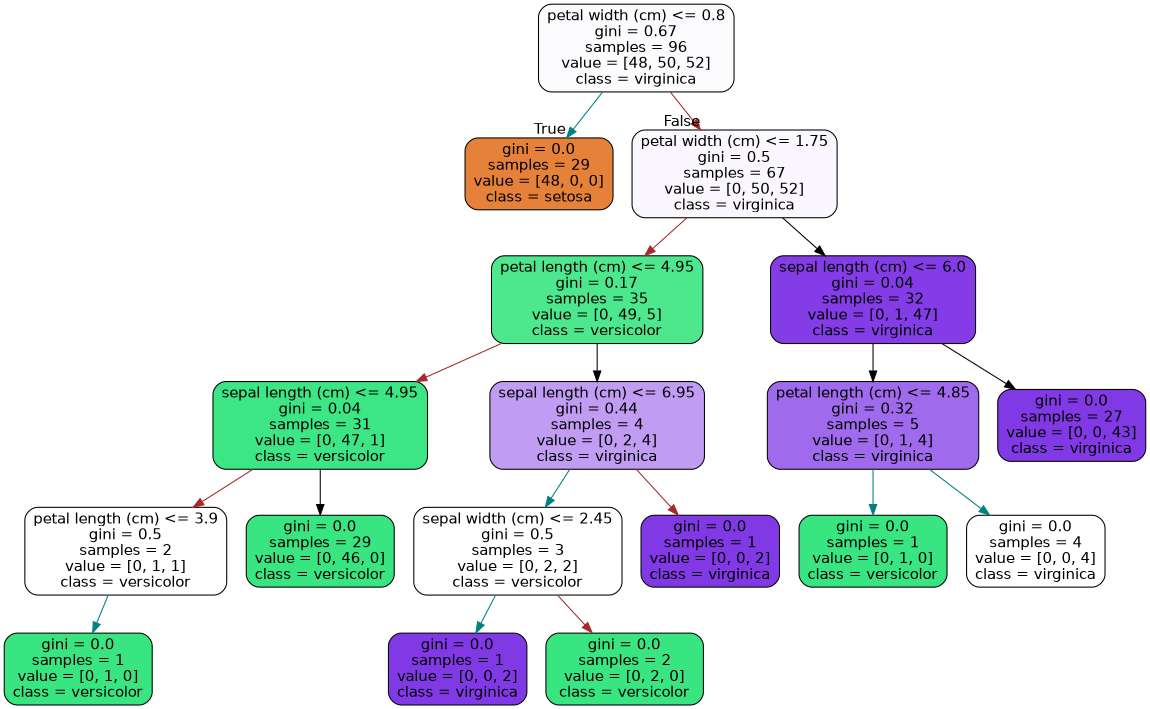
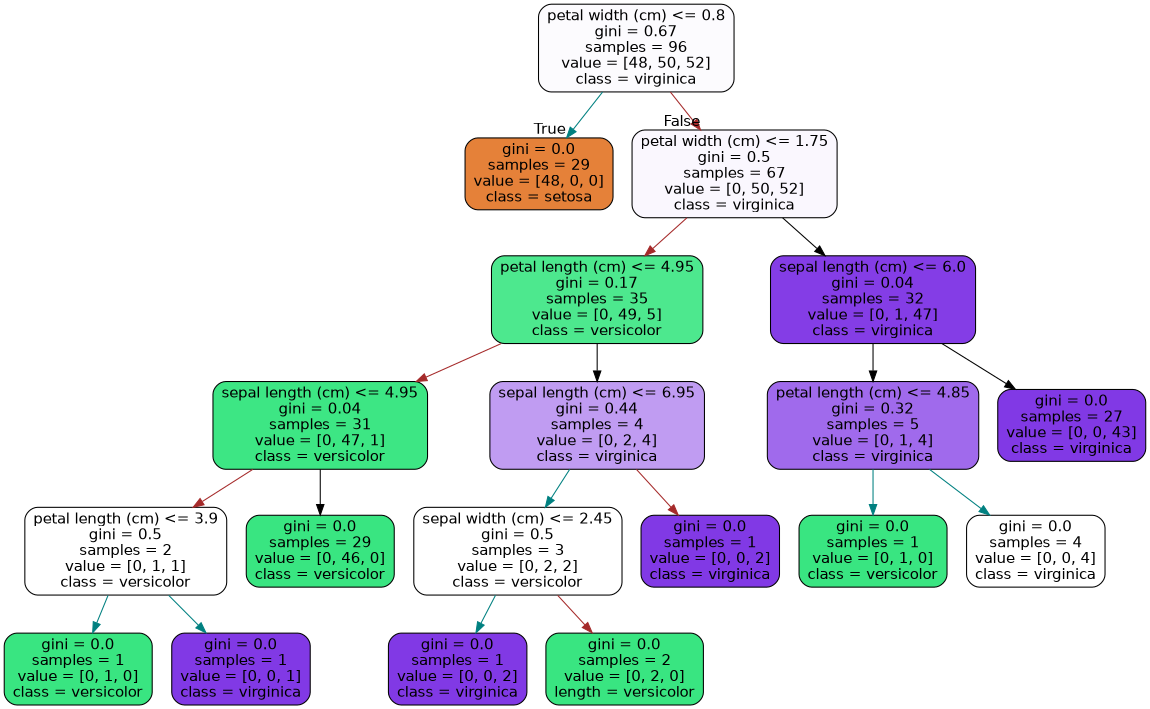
node "gini = 0.0 samples = 1 value = [0, 0, 1] class = virginica": added
node "gini = 0.0 samples = 2 value = [0, 2, 0] class = versicolor": label "gini = 0.0 samples = 2 value = [0, 2, 0] class = versicolor" -> "gini = 0.0 samples = 2 value = [0, 2, 0] length = versicolor"
